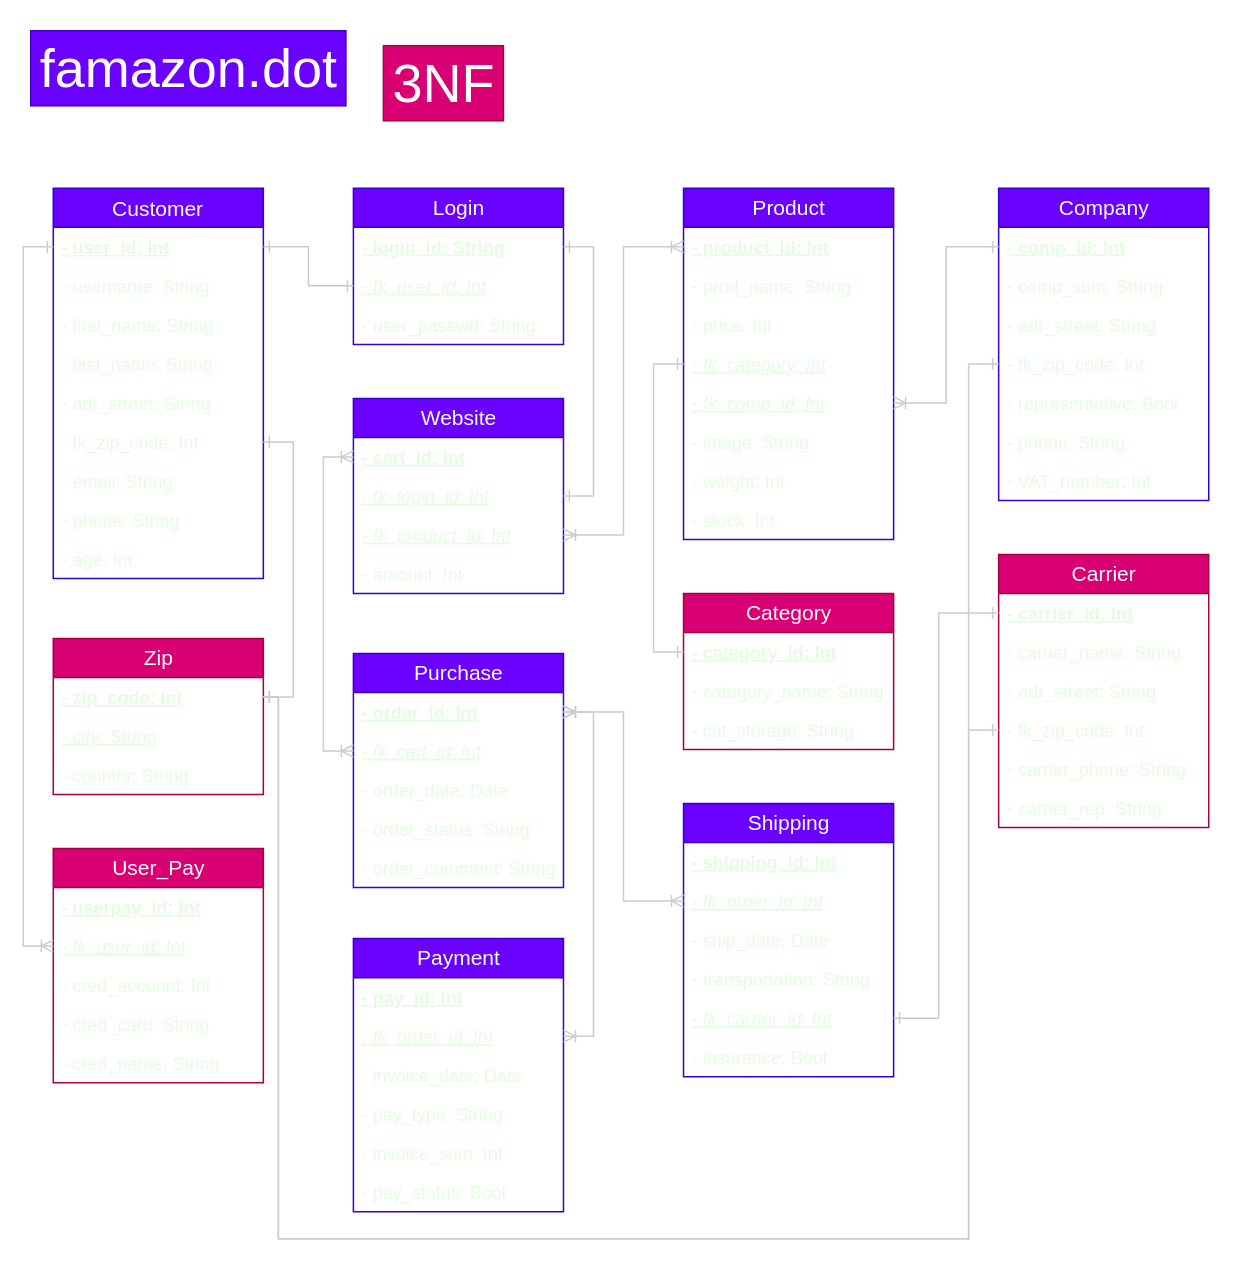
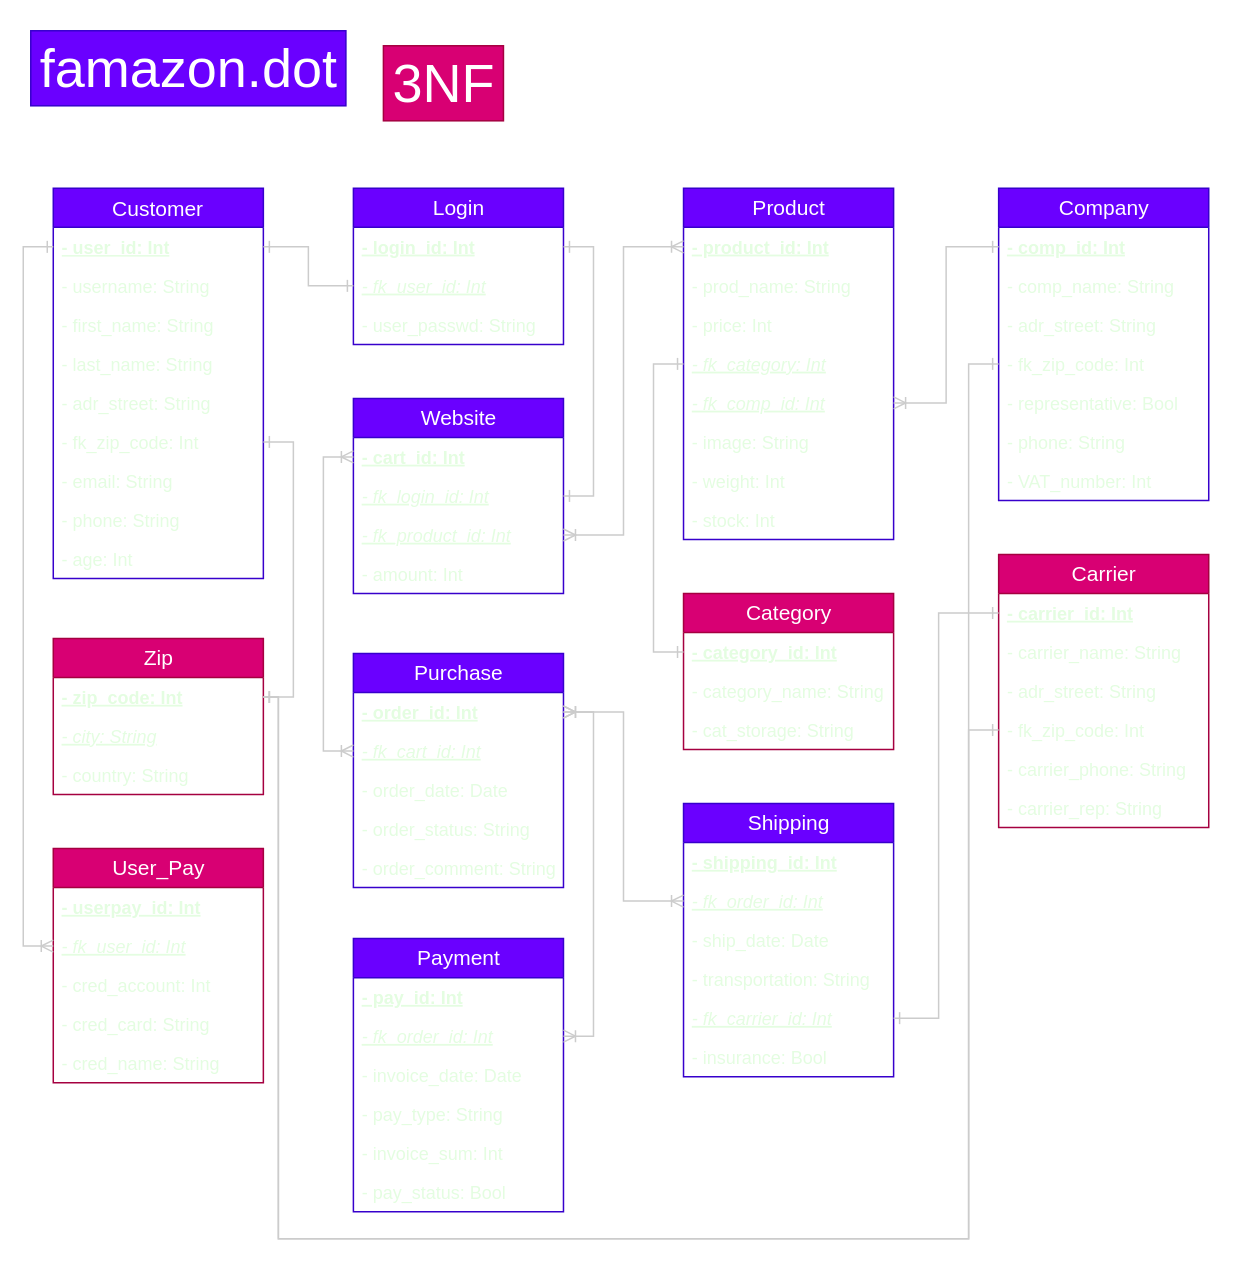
node "- login_id: String": label "- login_id: String" -> "- login_id: Int"
node "- comp_sum: String": label "- comp_sum: String" -> "- comp_name: String"
